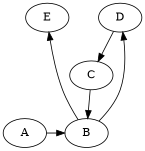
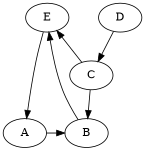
edge "C" -> "E": added
edge "E" -> "A": added
edge "B" -> "D": removed
